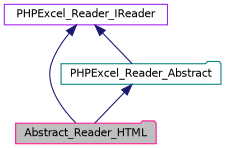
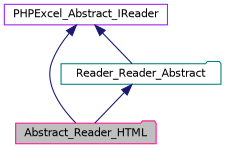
node "PHPExcel_Reader_IReader": label "PHPExcel_Reader_IReader" -> "PHPExcel_Abstract_IReader"
node "PHPExcel_Reader_Abstract": label "PHPExcel_Reader_Abstract" -> "Reader_Reader_Abstract"
